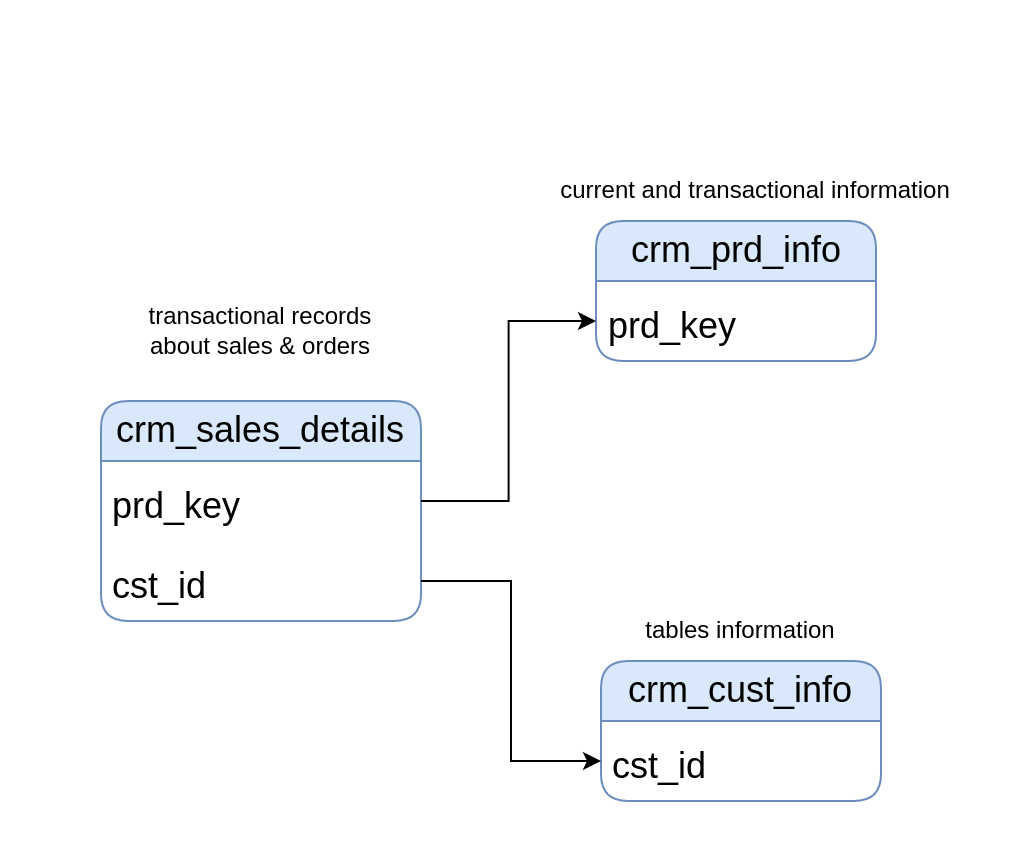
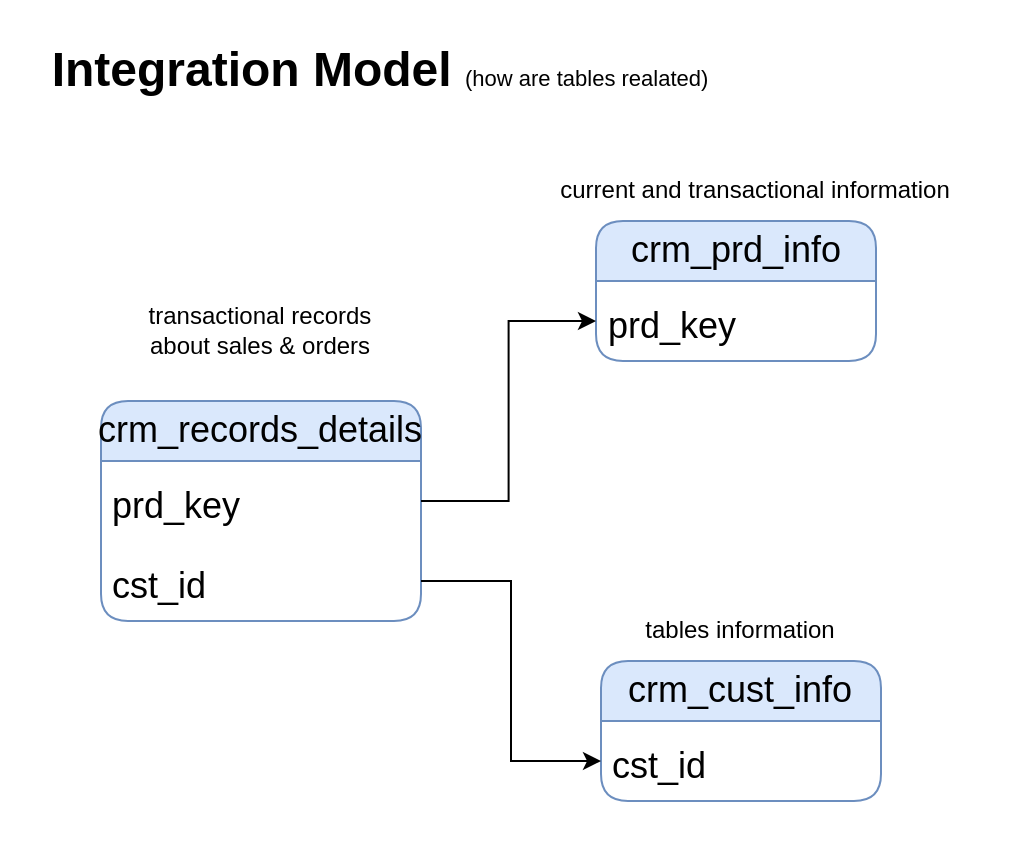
node "Integration Model (how are tables realated)": added
node "crm_sales_details": label "crm_sales_details" -> "crm_records_details"
